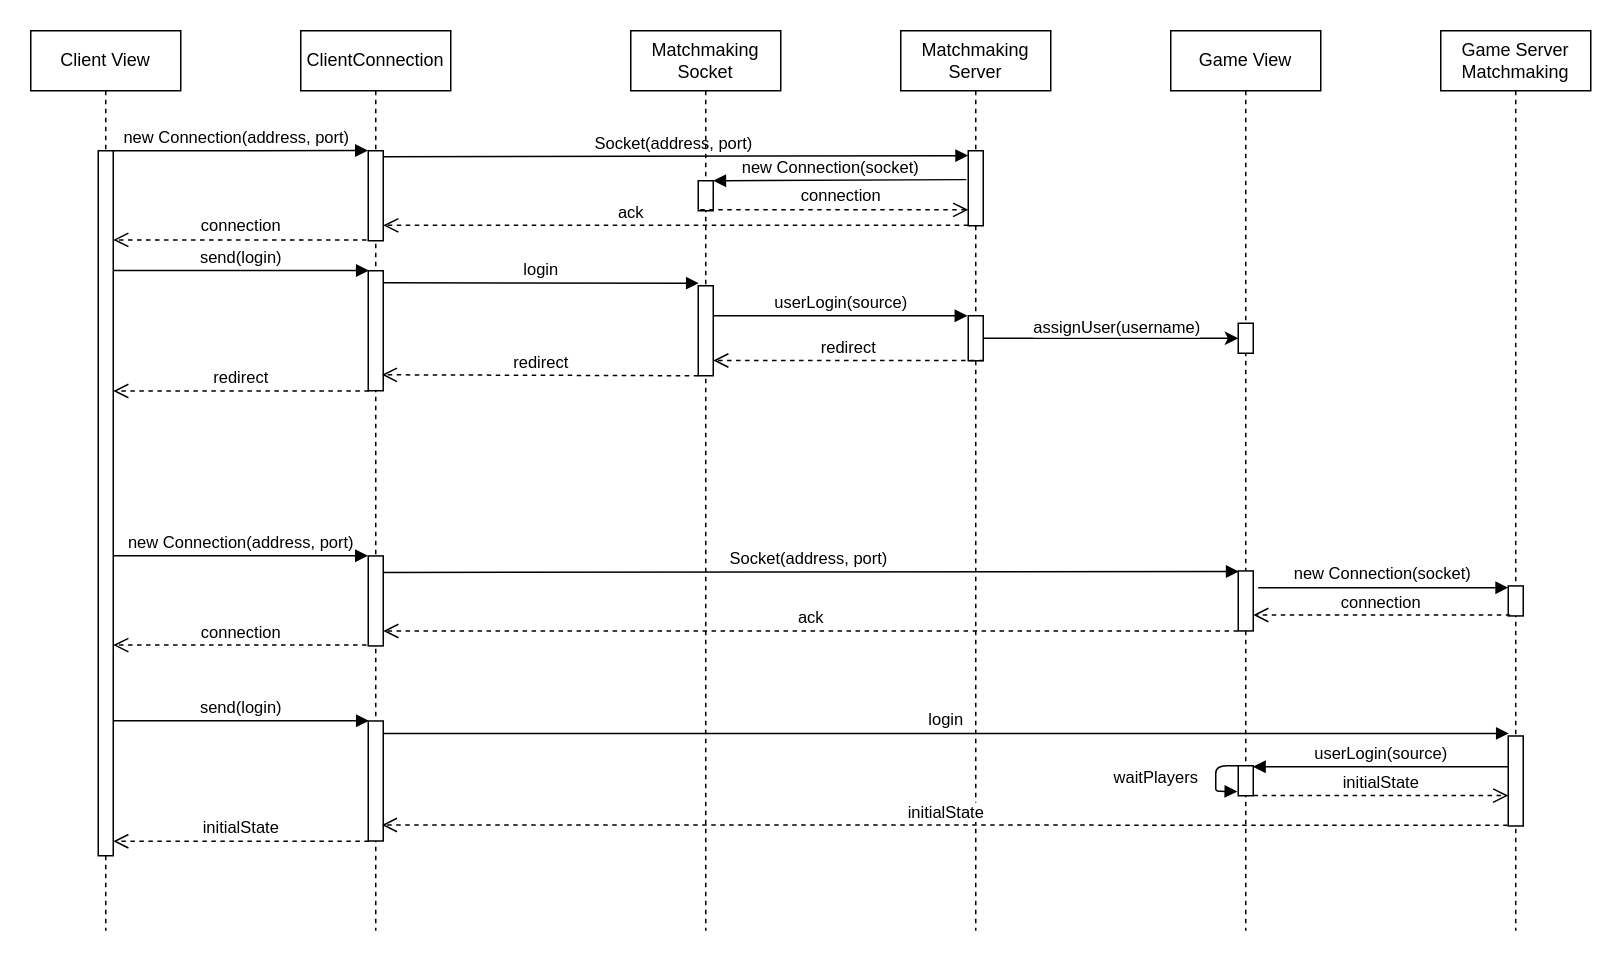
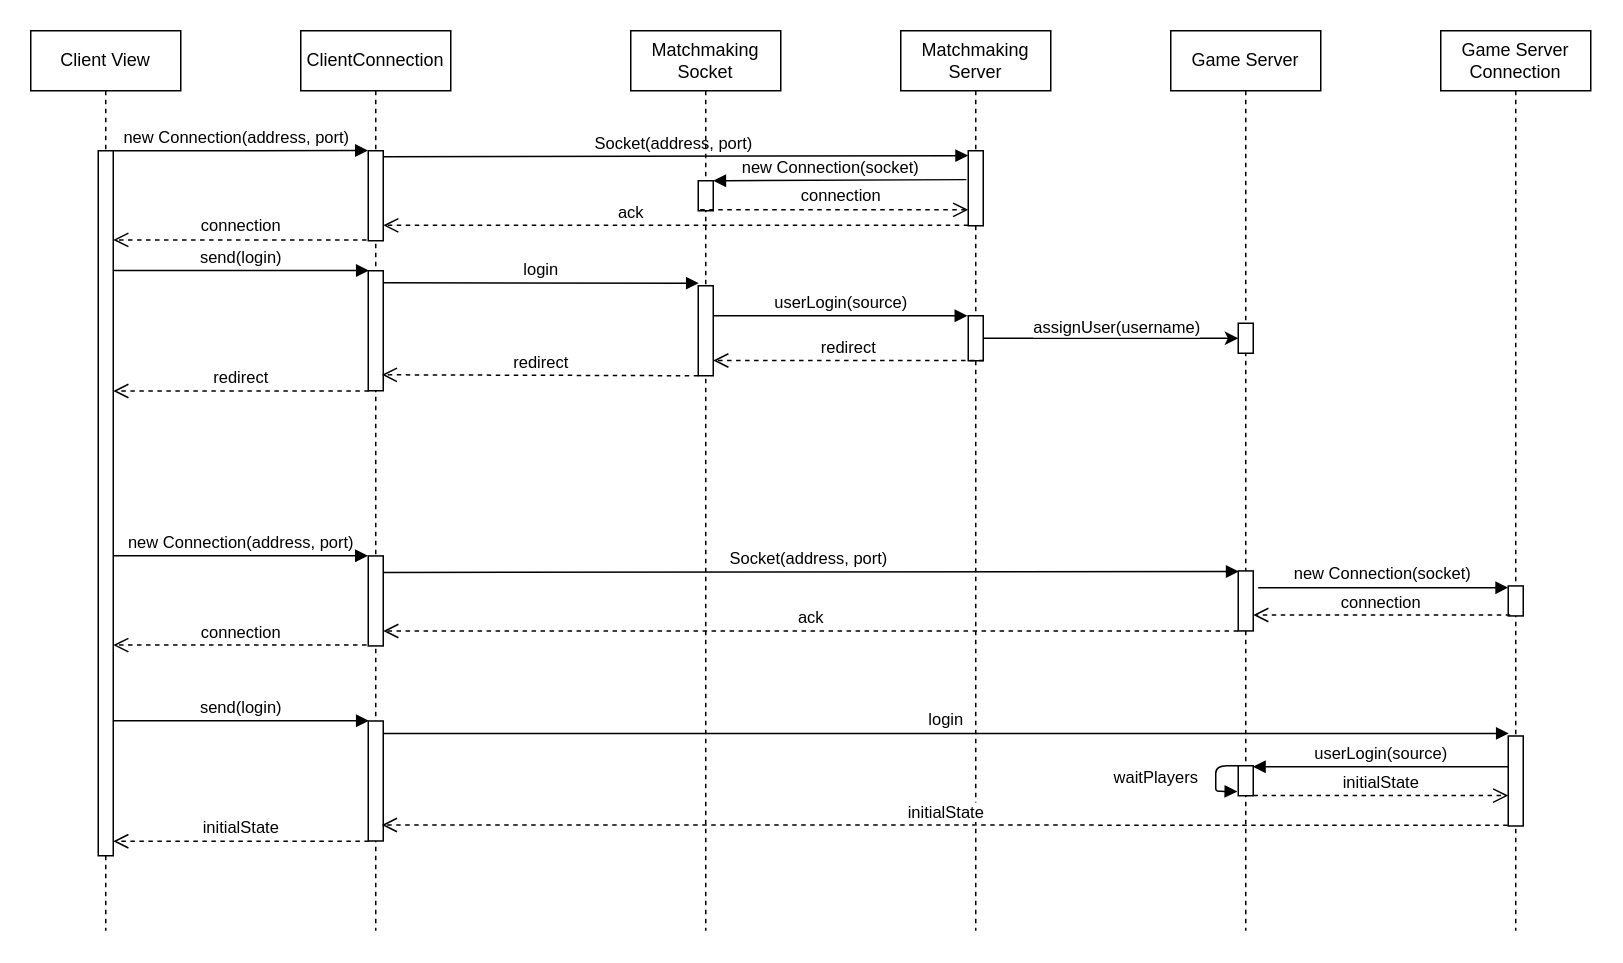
node "Game View": label "Game View" -> "Game Server"
node "Game Server Matchmaking": label "Game Server Matchmaking" -> "Game Server Connection"
